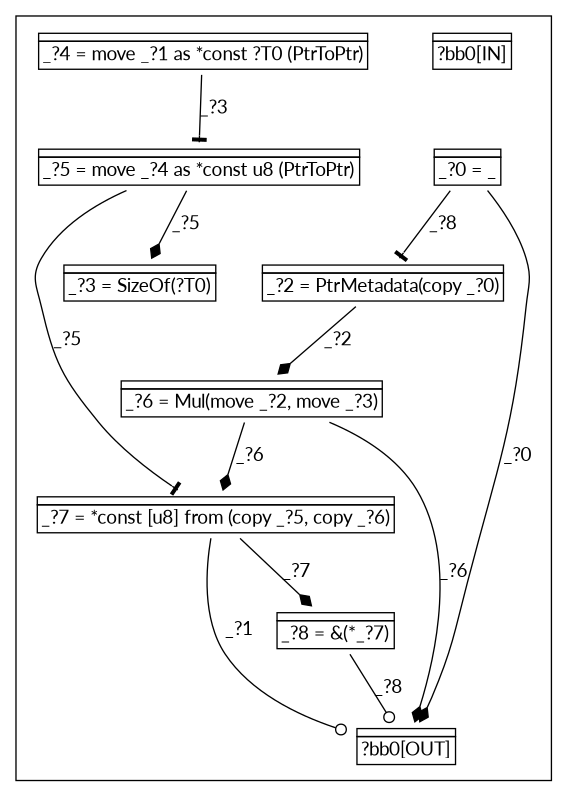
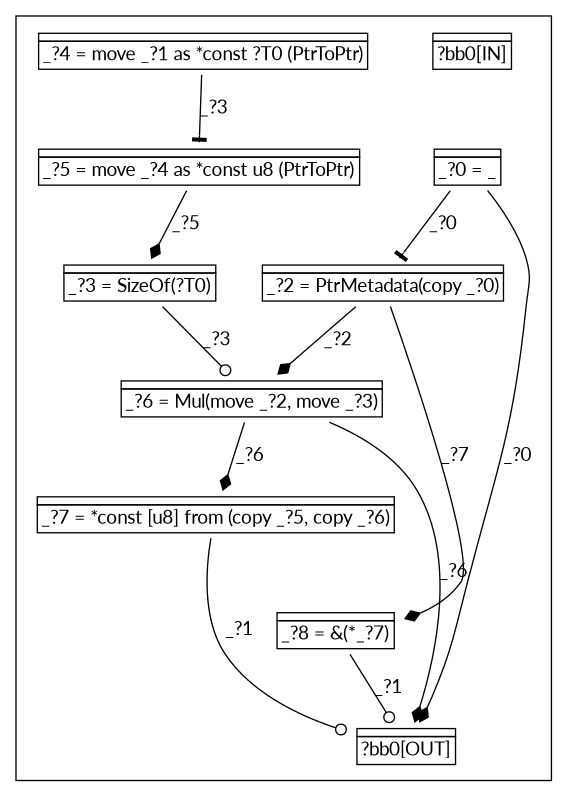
edge "_?0 = _" -> "_?2 = PtrMetadata(copy _?0)": label "_?8" -> "_?0"
edge "_?3 = SizeOf(?T0)" -> "_?6 = Mul(move _?2, move _?3)": added, label "_?3"
edge "_?5 = move _?4 as *const u8 (PtrToPtr)" -> "_?7 = *const [u8] from (copy _?5, copy _?6)": removed, label "_?5"
edge "_?7 = *const [u8] from (copy _?5, copy _?6)" -> "_?8 = &(*_?7)": now "_?2 = PtrMetadata(copy _?0)" -> "_?8 = &(*_?7)"
edge "_?8 = &(*_?7)" -> "?bb0[OUT]": label "_?8" -> "_?1"
